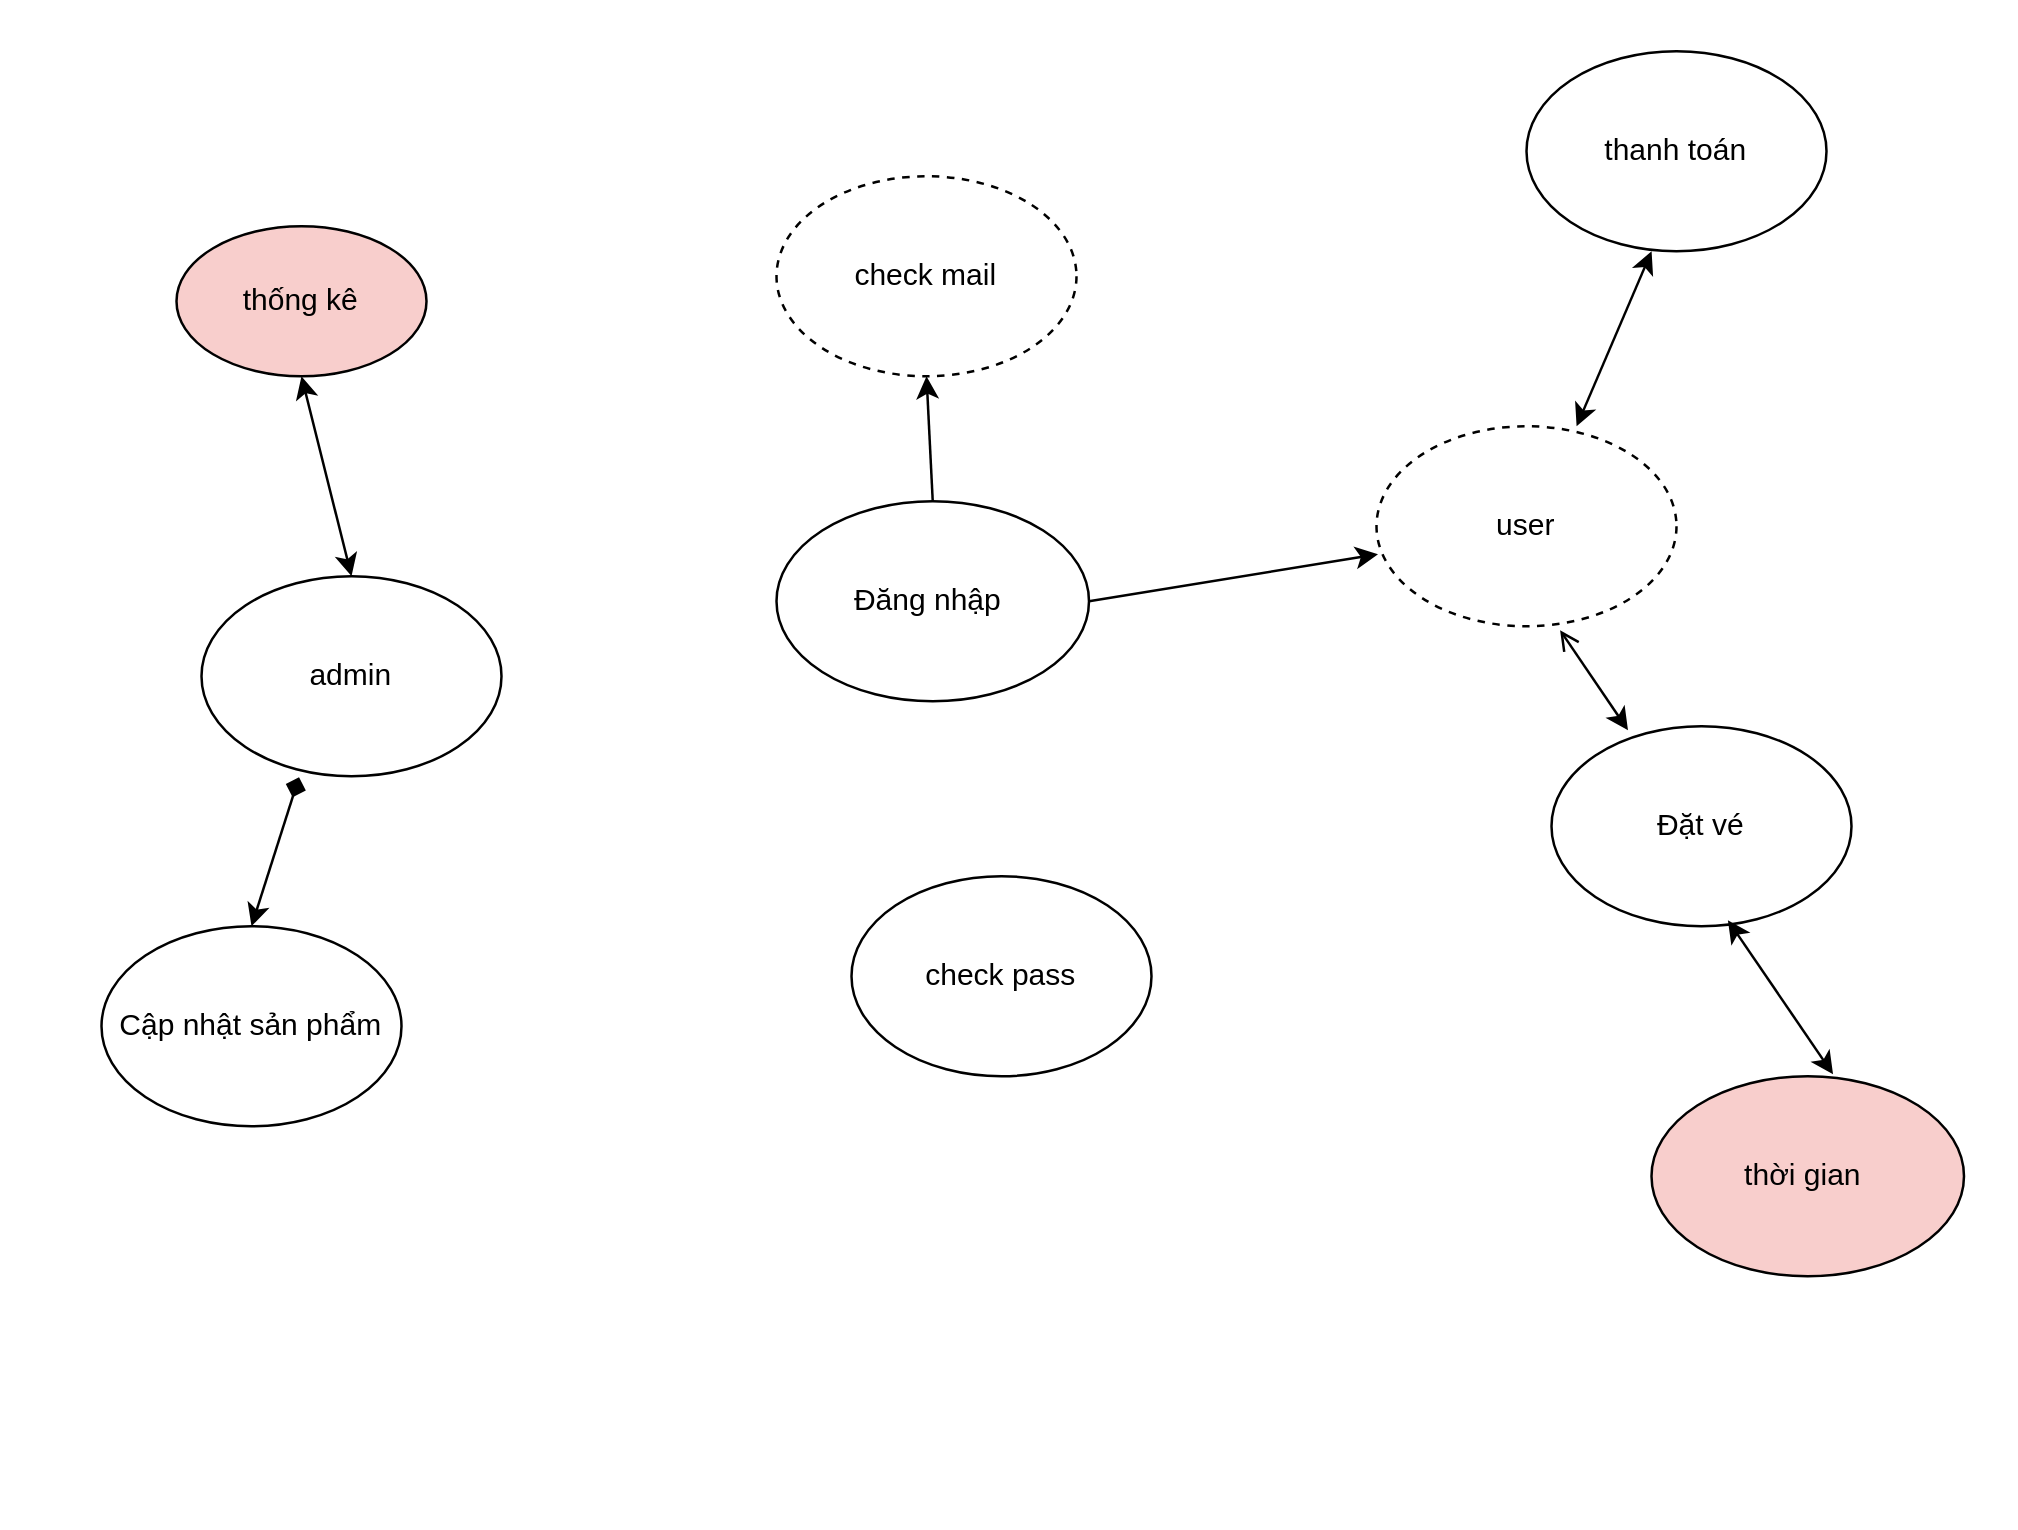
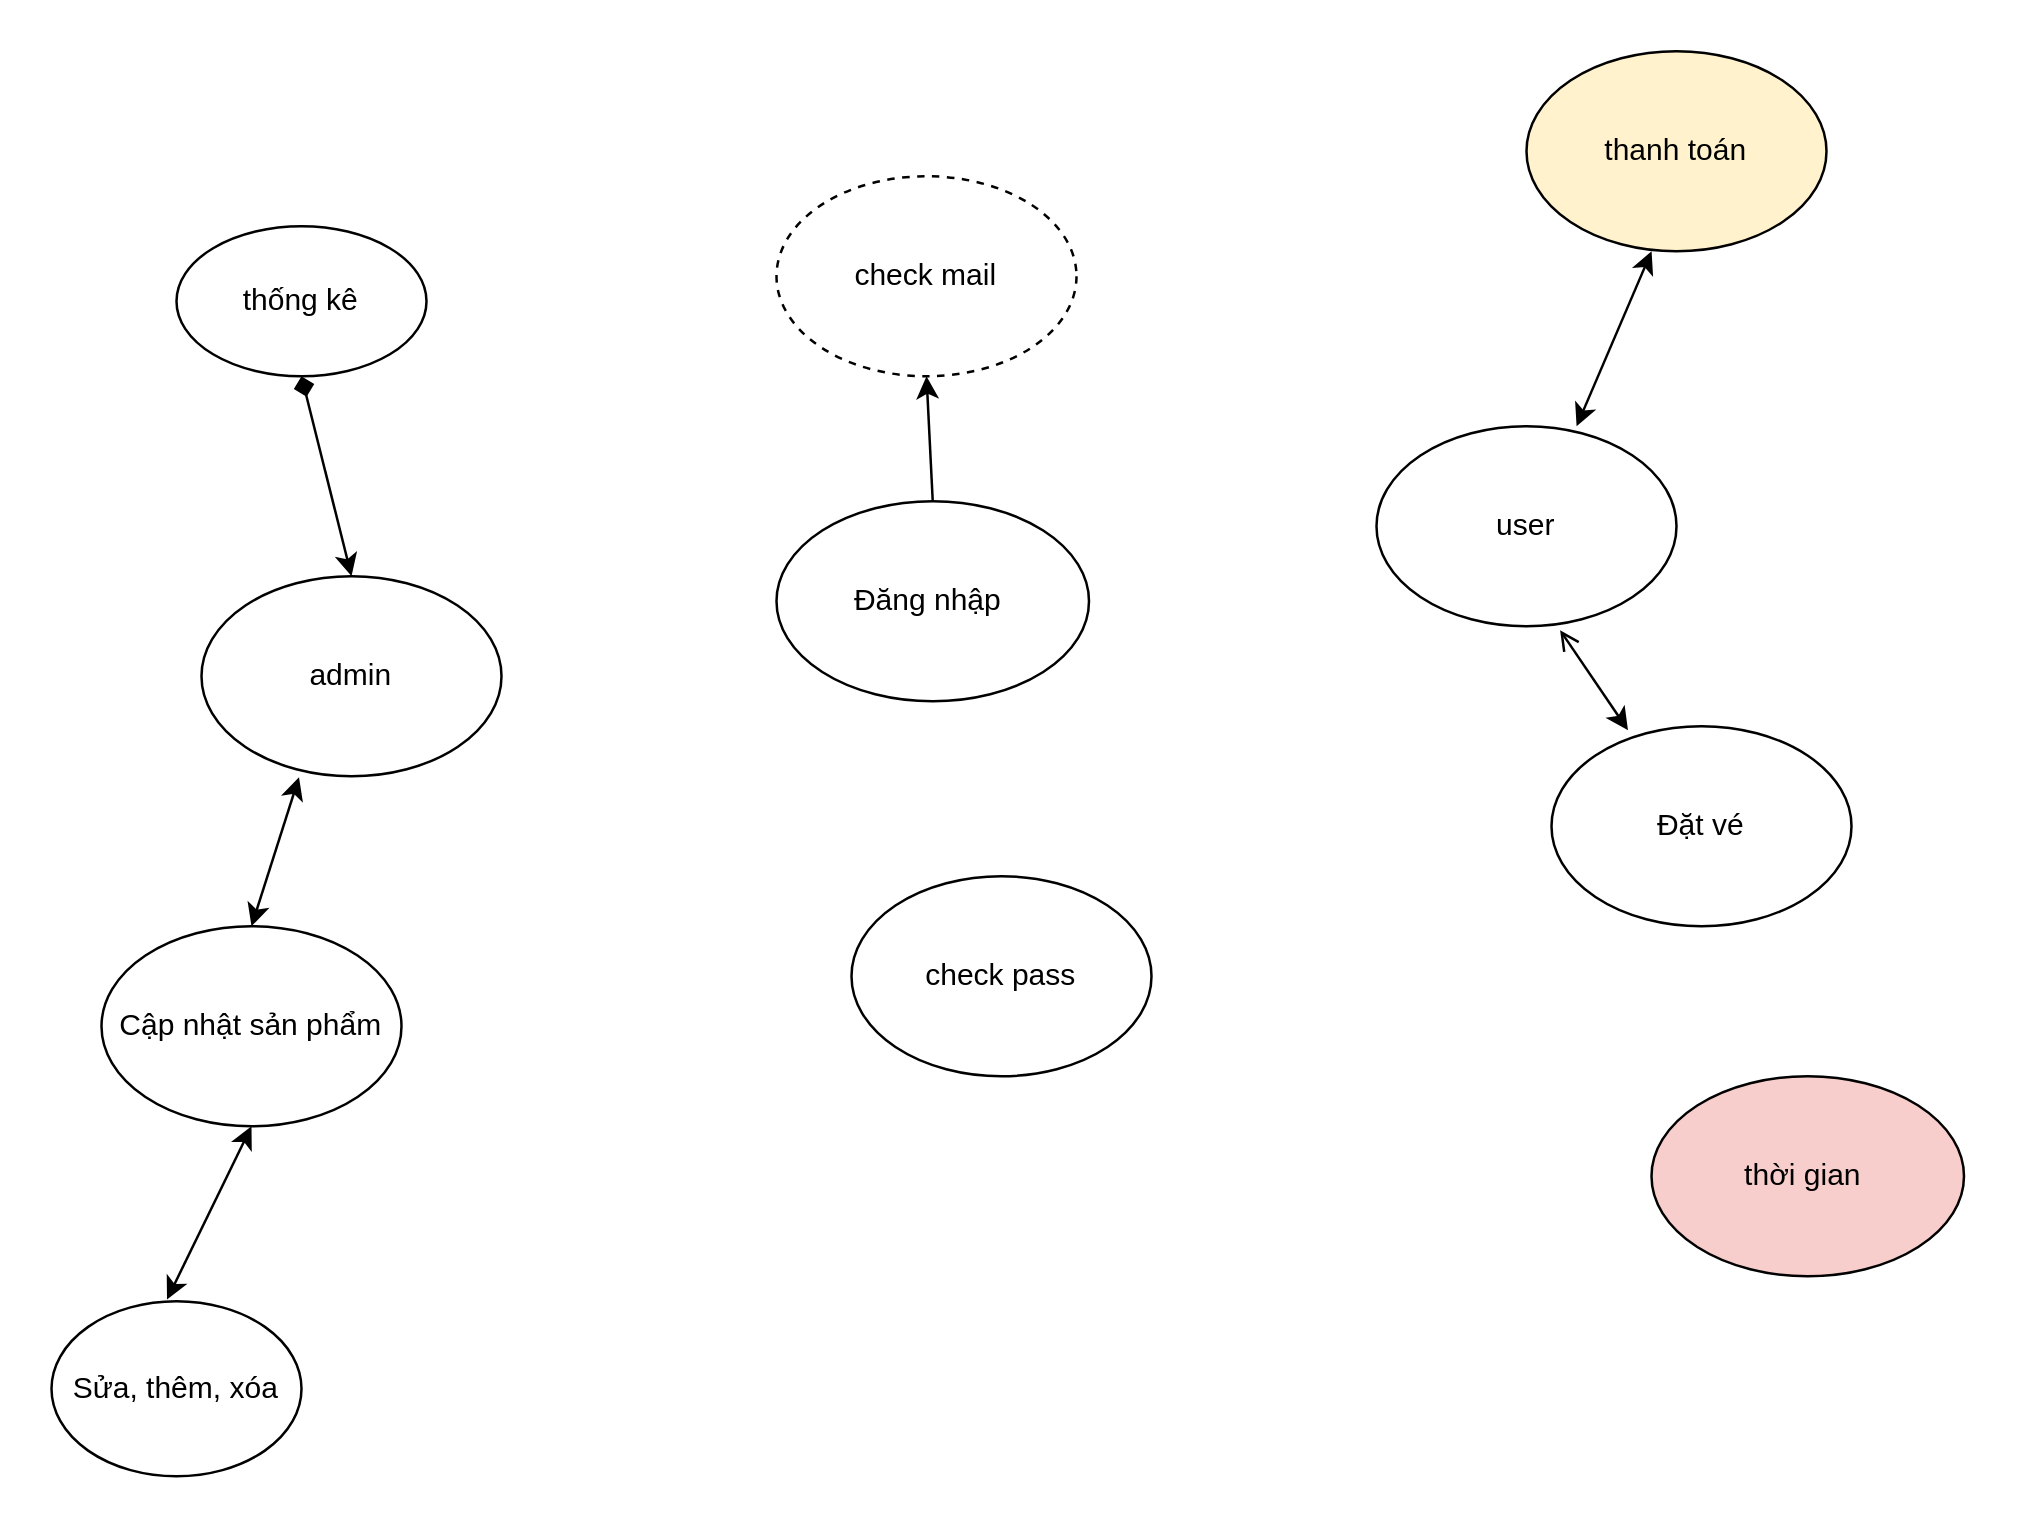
node "thanh toán": fillcolor #ffffff -> #fff2cc
node "thống kê": fillcolor #f8cecc -> #ffffff
edge "thống kê" -- "admin": arrowhead classic -> diamond
node "user": style dashed -> solid
edge "Đăng nhập" -> "user": removed
edge "admin" -- "Cập nhật sản phẩm": arrowhead diamond -> classic
edge "Đặt vé" -- "thời gian": removed
edge "Cập nhật sản phẩm" -- "Sửa, thêm, xóa": added
node "Sửa, thêm, xóa": added
